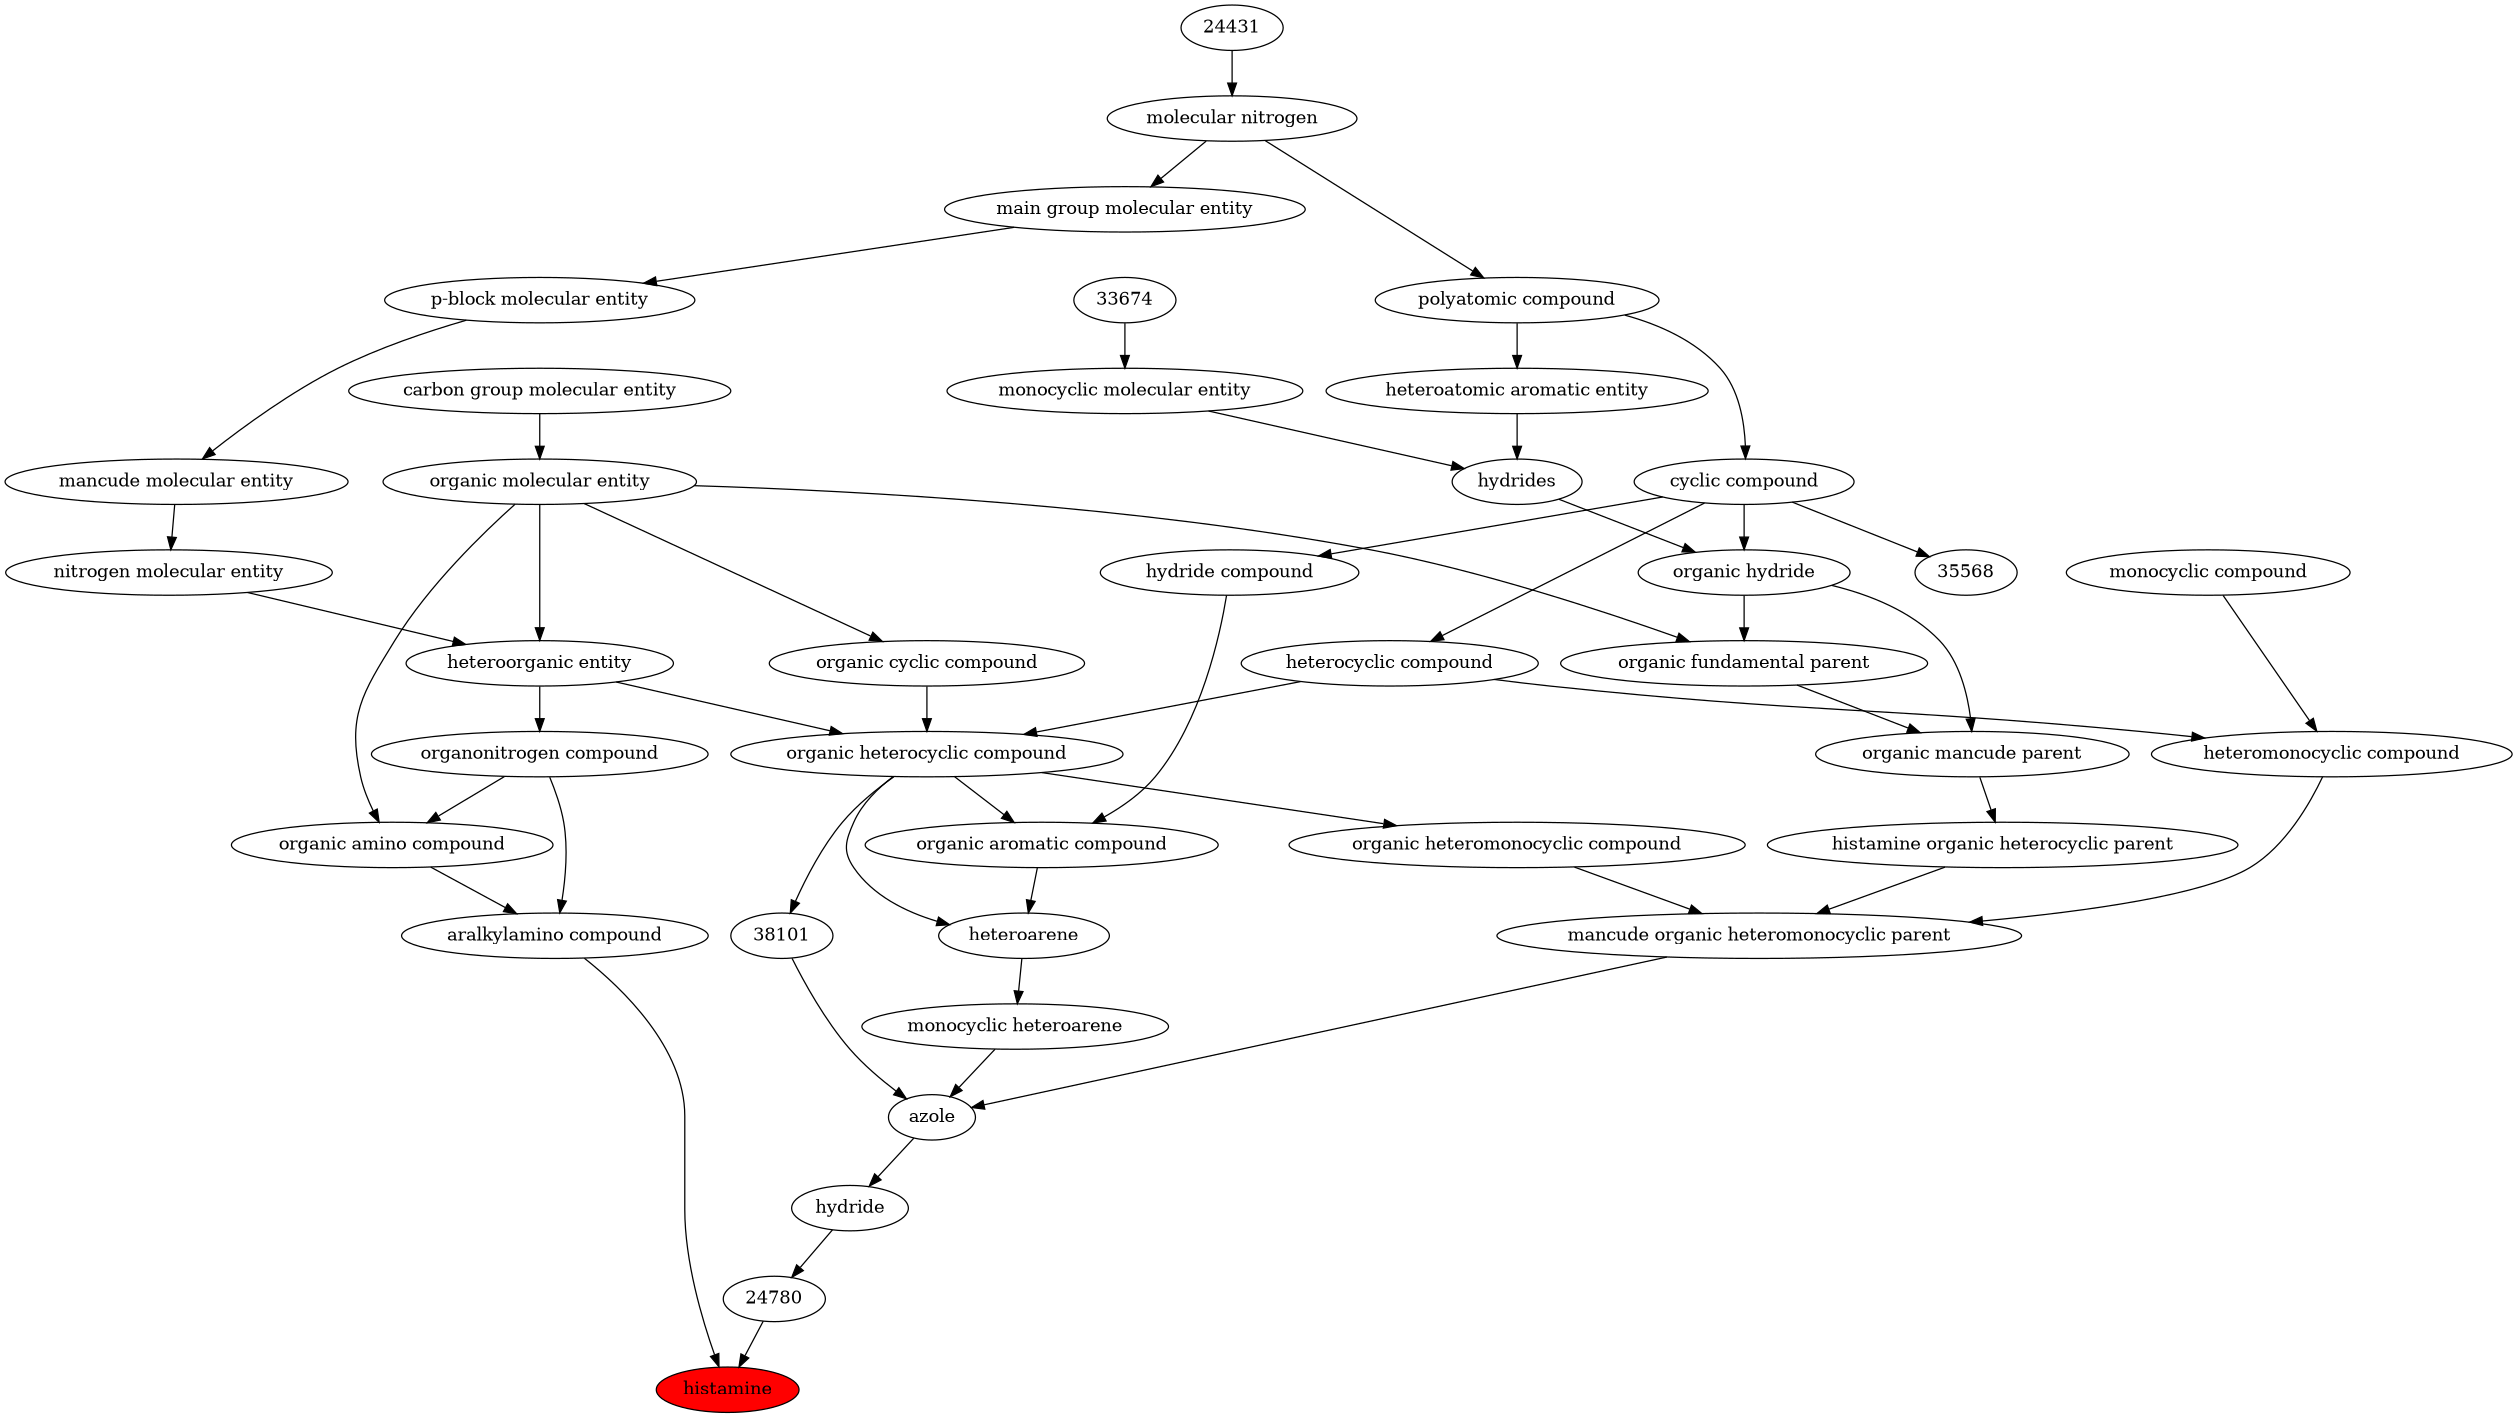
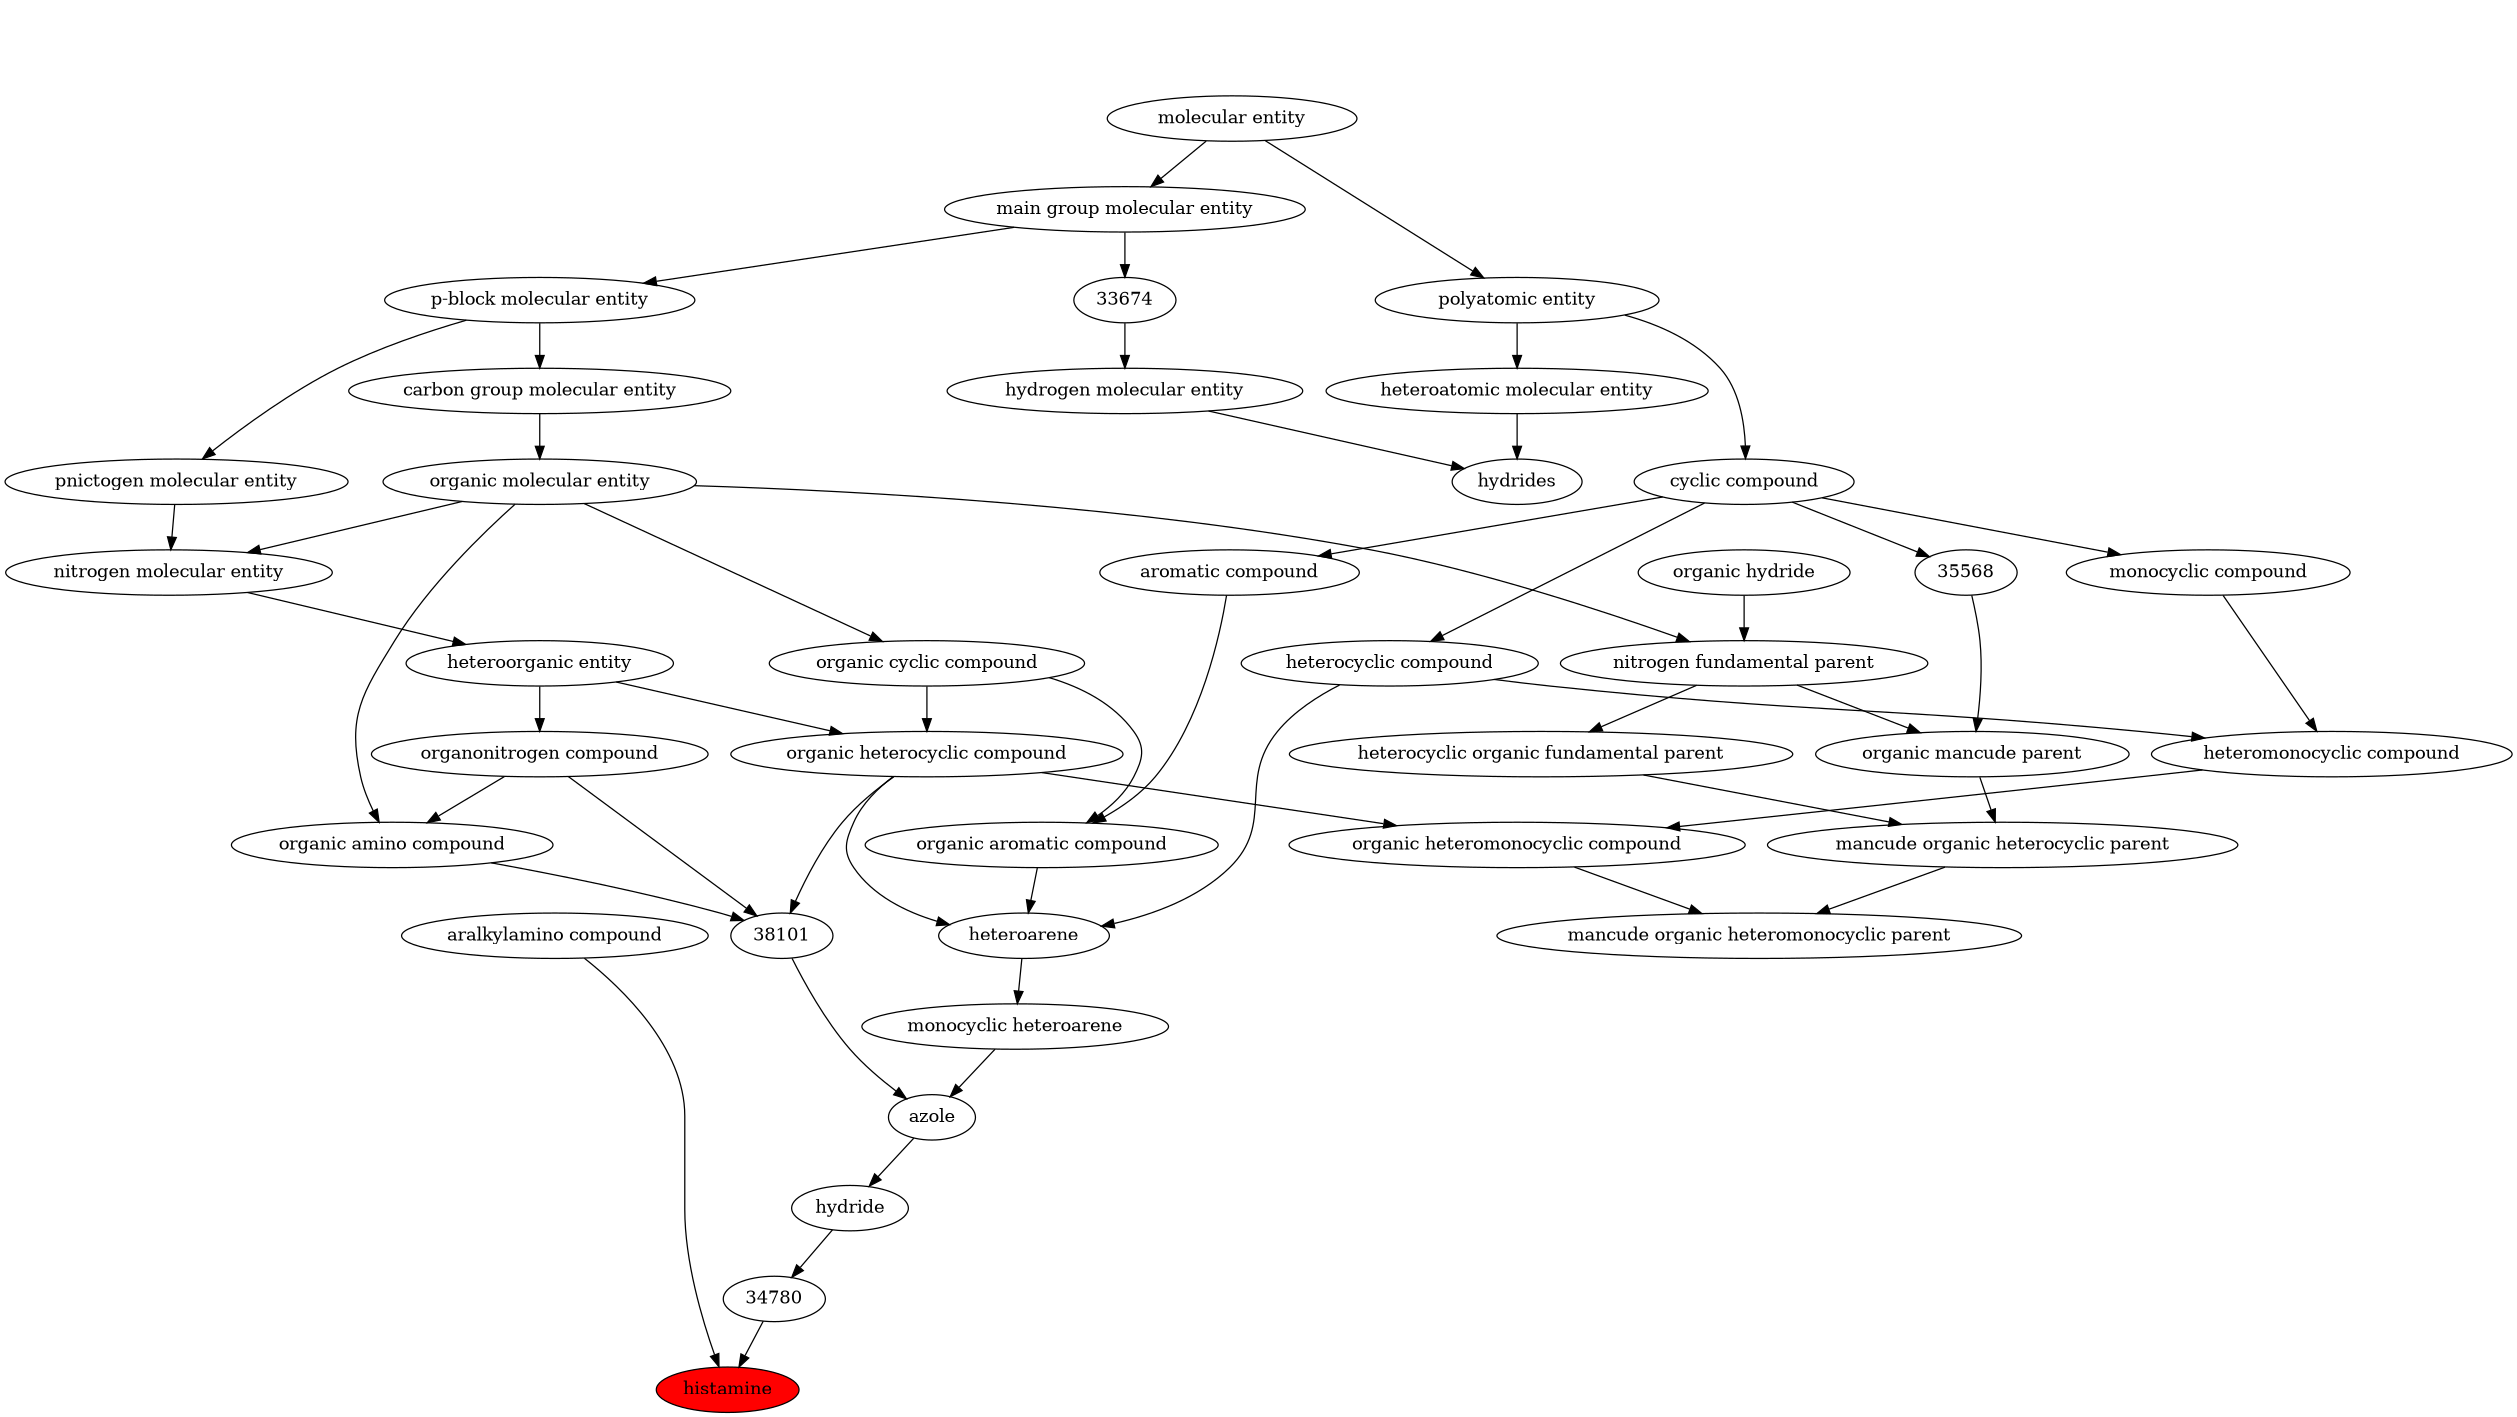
node "24431": removed
node "molecular nitrogen": label "molecular nitrogen" -> "molecular entity"
edge "main group molecular entity" -> "33674": added
node "polyatomic compound": label "polyatomic compound" -> "polyatomic entity"
edge "p-block molecular entity" -> "carbon group molecular entity": added
node "monocyclic molecular entity": label "monocyclic molecular entity" -> "hydrogen molecular entity"
node "heteroatomic aromatic entity": label "heteroatomic aromatic entity" -> "heteroatomic molecular entity"
node "mancude molecular entity": label "mancude molecular entity" -> "pnictogen molecular entity"
edge "cyclic compound" -> "organic hydride": now "cyclic compound" -> "monocyclic compound"
edge "hydrides" -> "organic hydride": removed
edge "organic molecular entity" -> "heteroorganic entity": now "organic molecular entity" -> "nitrogen molecular entity"
node "hydride compound": label "hydride compound" -> "aromatic compound"
edge "organic hydride" -> "organic mancude parent": now "35568" -> "organic mancude parent"
node "organic fundamental parent": label "organic fundamental parent" -> "nitrogen fundamental parent"
edge "heterocyclic compound" -> "organic heterocyclic compound": now "heterocyclic compound" -> "heteroarene"
node "heterocyclic organic fundamental parent": added
edge "organic heterocyclic compound" -> "organic aromatic compound": now "organic cyclic compound" -> "organic aromatic compound"
edge "organonitrogen compound" -> "aralkylamino compound": now "organonitrogen compound" -> "38101"
node "histamine organic heterocyclic parent": label "histamine organic heterocyclic parent" -> "mancude organic heterocyclic parent"
edge "organic amino compound" -> "aralkylamino compound": now "organic amino compound" -> "38101"
edge "heteromonocyclic compound" -> "mancude organic heteromonocyclic parent": now "heteromonocyclic compound" -> "organic heteromonocyclic compound"
edge "mancude organic heteromonocyclic parent" -> "azole": removed
node "24780": label "24780" -> "34780"
